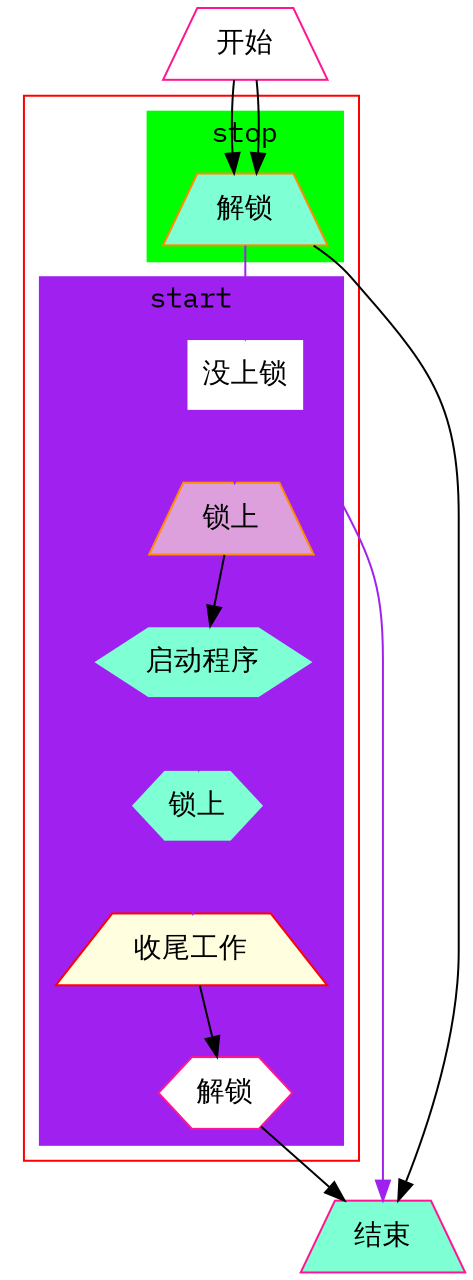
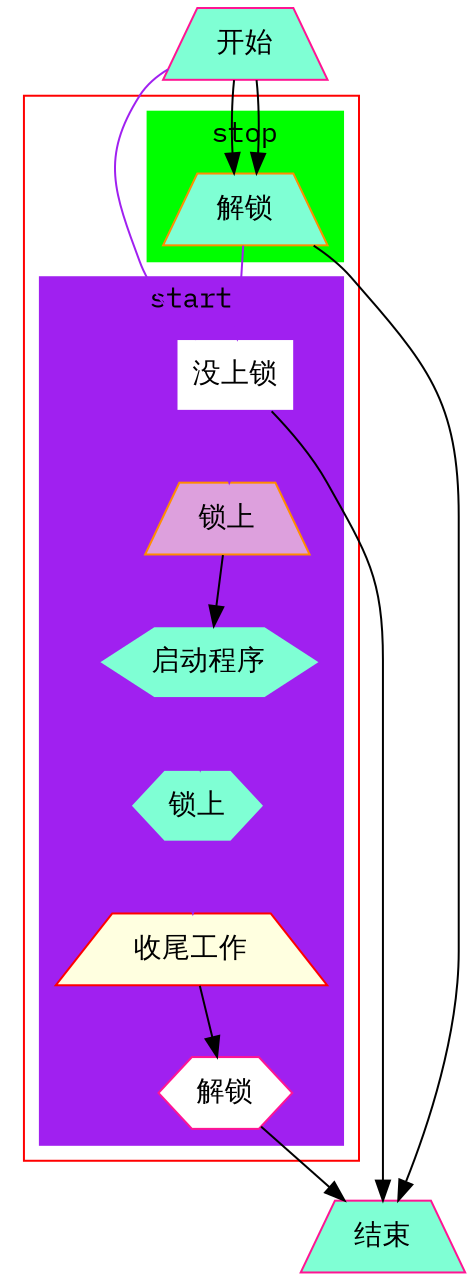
node "开始": fillcolor white -> aquamarine
edge "开始" -> "没上锁": added
edge "没上锁" -> "结束": color purple -> black
